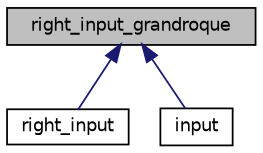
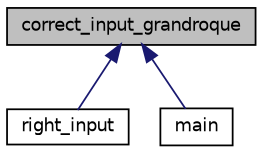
node "right_input_grandroque": label "right_input_grandroque" -> "correct_input_grandroque"
node "input": label "input" -> "main"
